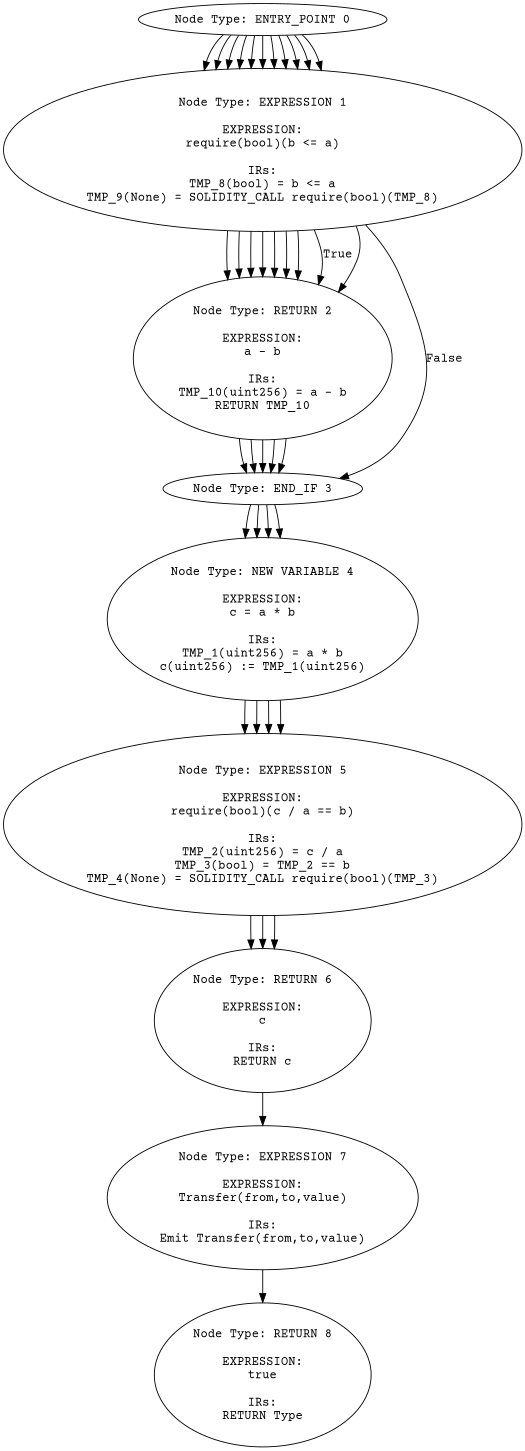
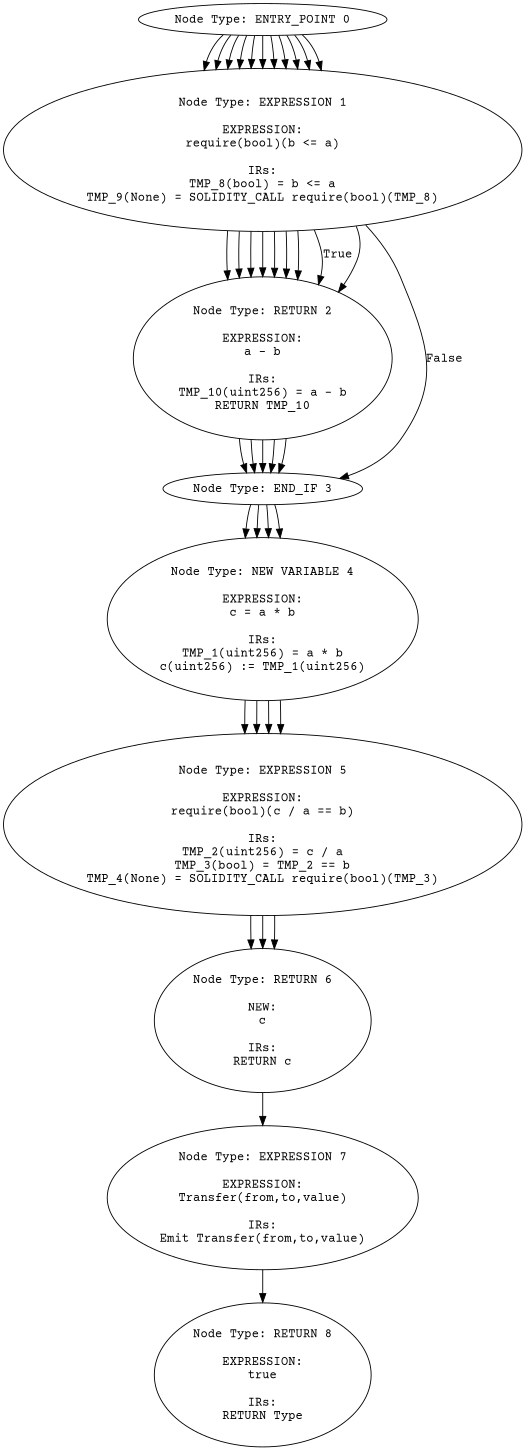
node "Node Type: RETURN 6 EXPRESSION: c IRs: RETURN c": label "Node Type: RETURN 6 EXPRESSION: c IRs: RETURN c" -> "Node Type: RETURN 6 NEW: c IRs: RETURN c"
